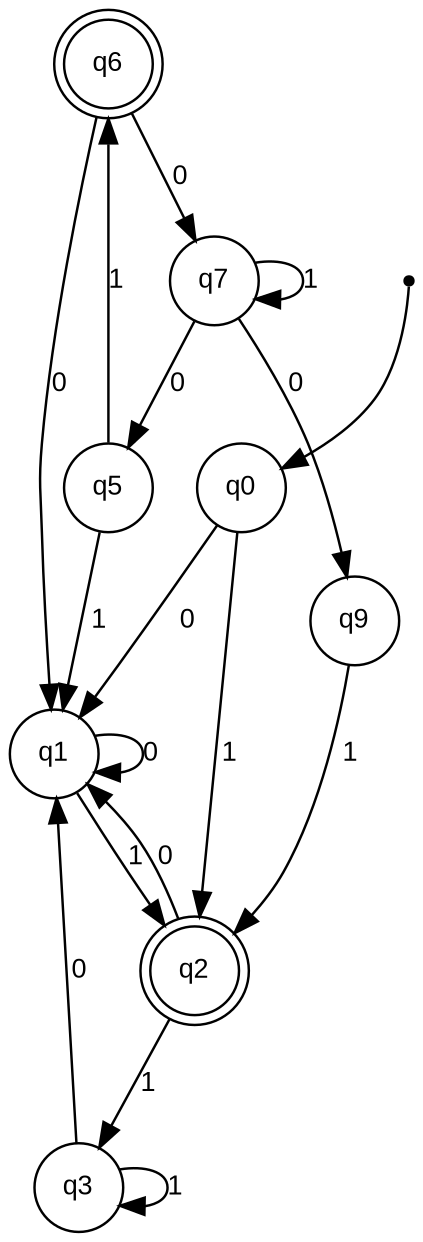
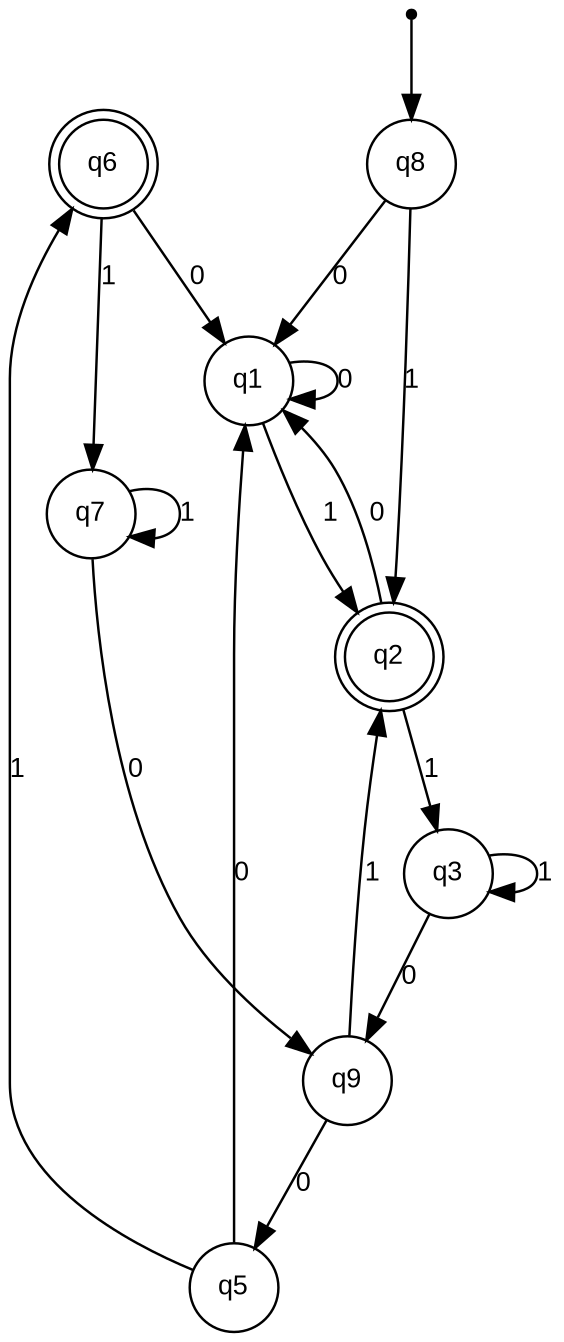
edge "q6" -> "q7": label "0" -> "1"
edge "q7" -> "q5": now "q9" -> "q5"
node "q0": label "q0" -> "q8"
edge "q5" -> "q1": label "1" -> "0"
edge "q3" -> "q1": now "q3" -> "q9"
